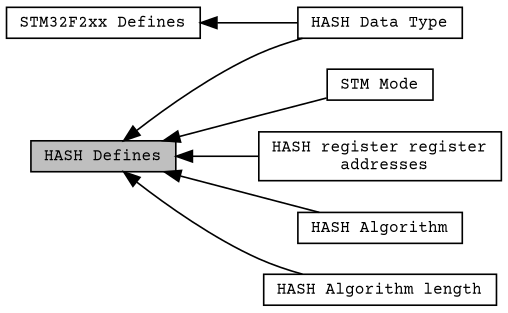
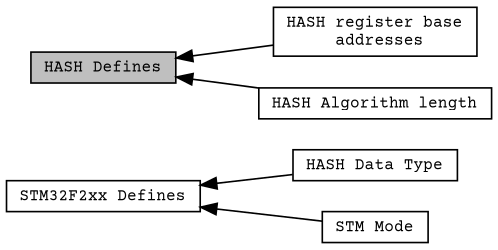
edge "HASH Data Type" -> "HASH Defines": removed
edge "STM Mode" -> "HASH Defines": now "STM Mode" -> "STM32F2xx Defines"
node "HASH register register addresses": label "HASH register register addresses" -> "HASH register base addresses"
node "HASH Algorithm": removed
